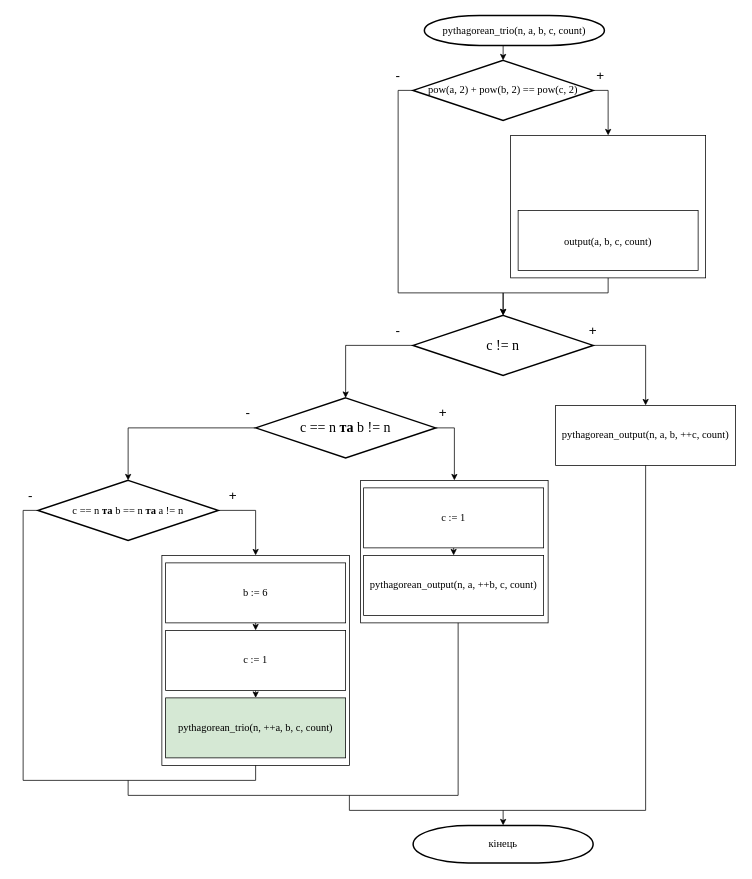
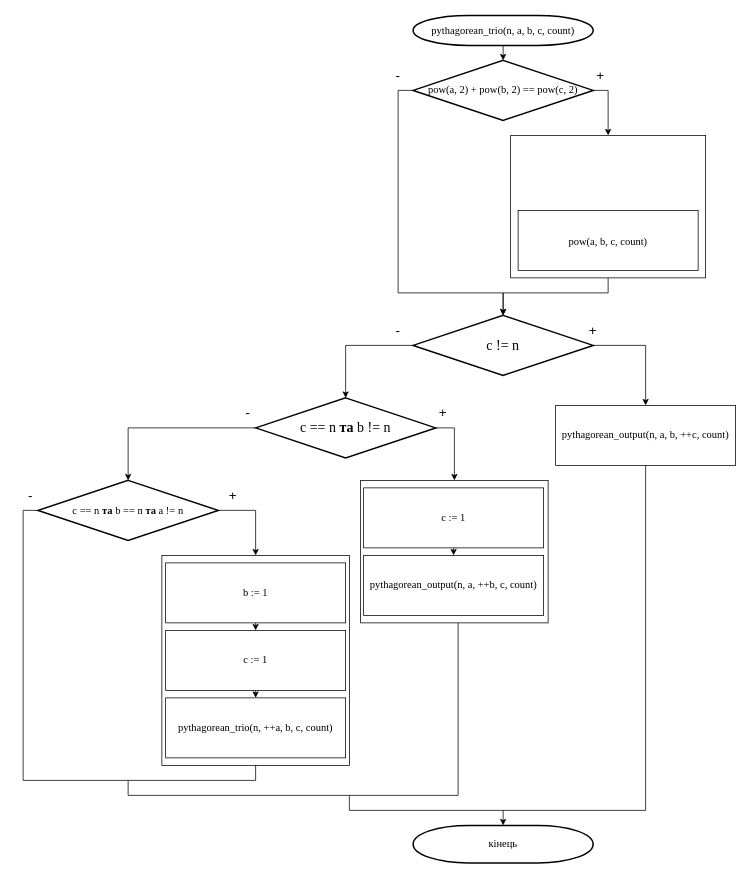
node "pythagorean_trio(n, a, b, c, count)": moved (514, 30) -> (503, 30)
node "output(a, b, c, count)": label "output(a, b, c, count)" -> "pow(a, b, c, count)"
node "b := 6": label "b := 6" -> "b := 1"
node "pythagorean_trio(n, ++a, b, c, count)": fillcolor #d5e8d4 -> #ffffff
